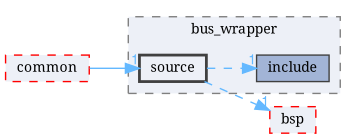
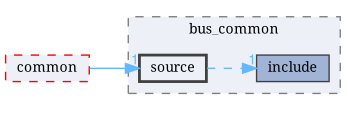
cluster "bus_wrapper": label "bus_wrapper" -> "bus_common"
node "bsp": removed
